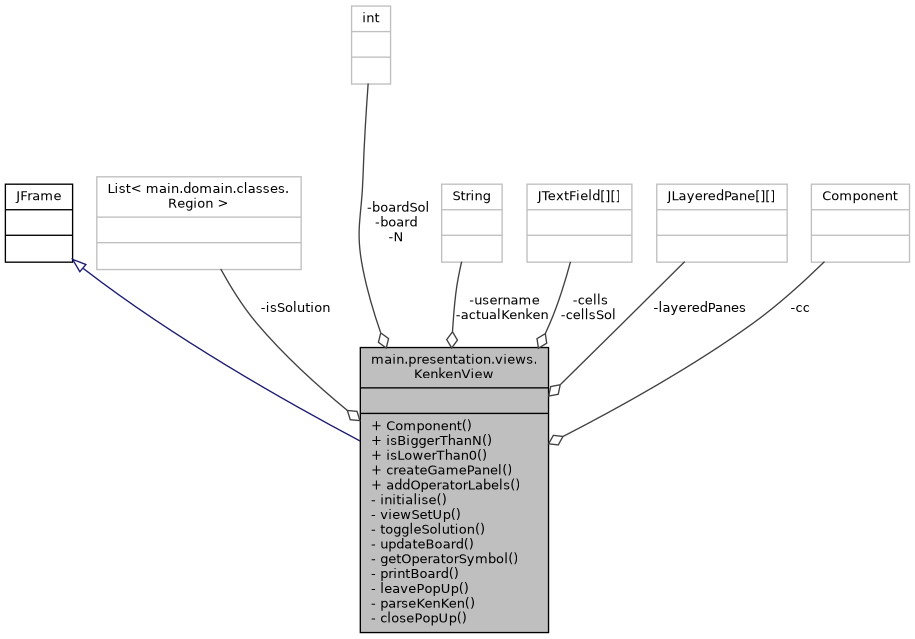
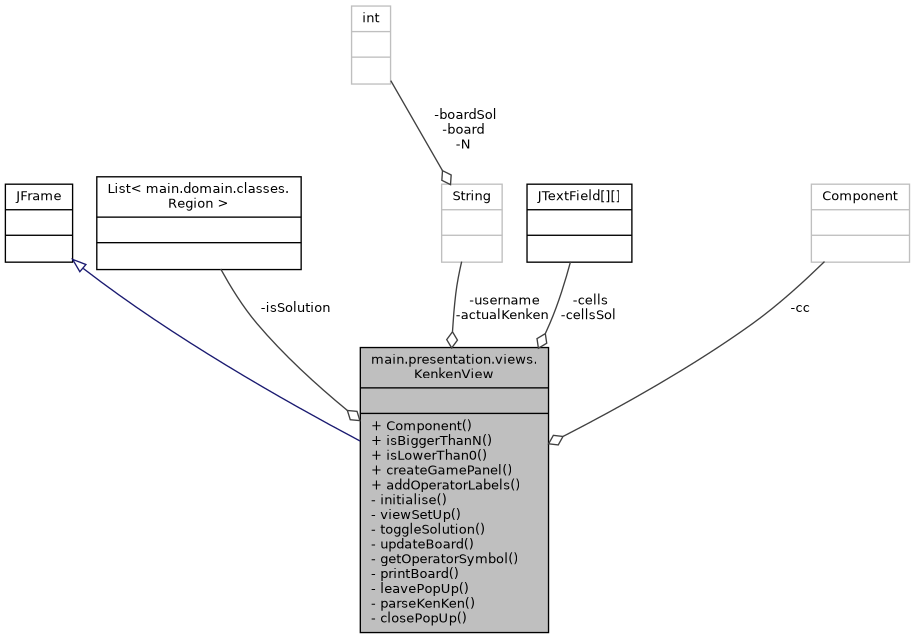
edge "int" -> "main.presentation.views.": now "int" -> "String"
node "List< main.domain.classes.": color grey75 -> black
node "JTextField[][]": color grey75 -> black
node "JLayeredPane[][]": removed
